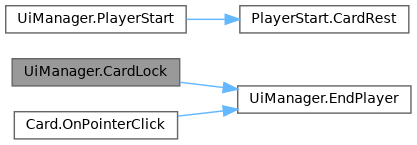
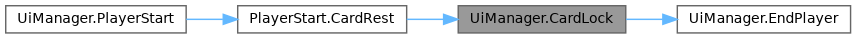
edge "PlayerStart.CardRest" -> "UiManager.CardLock": added
node "Card.OnPointerClick": removed
